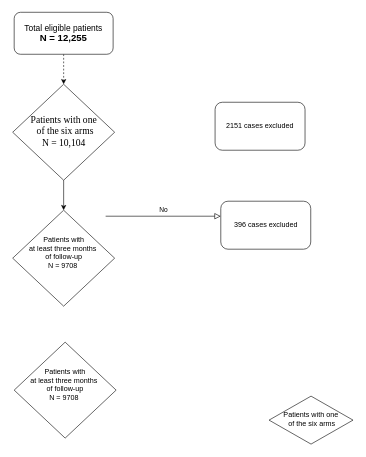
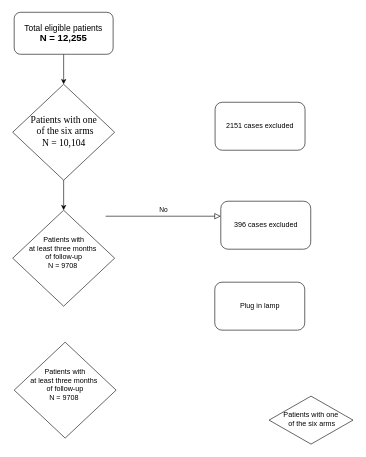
edge "Total eligible patients N = 12,255" -> "Patients with one of the six arms N = 10,104": style dashed -> solid
node "Plug in lamp": added
